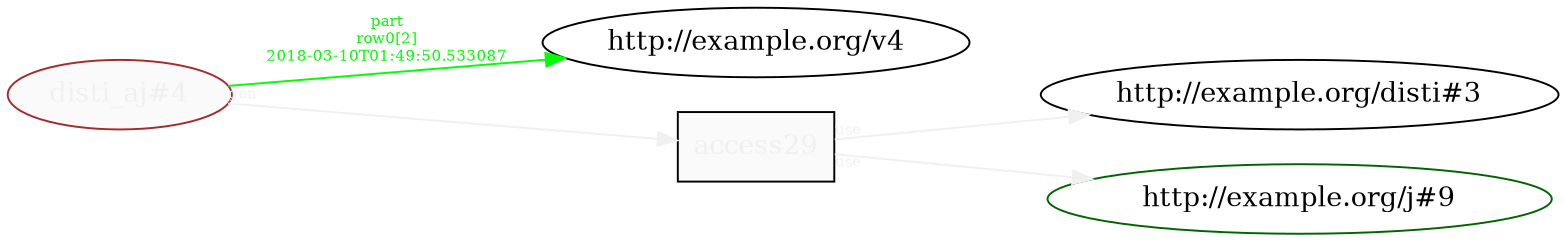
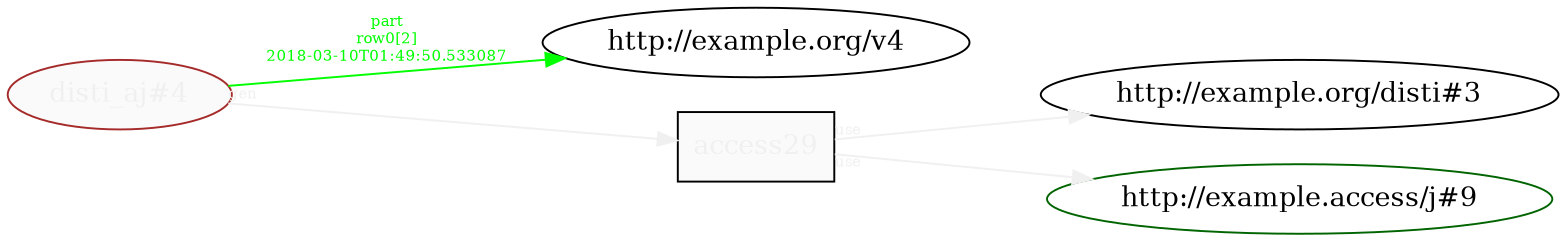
node "http://example.org/j#9": label "http://example.org/j#9" -> "http://example.access/j#9"
